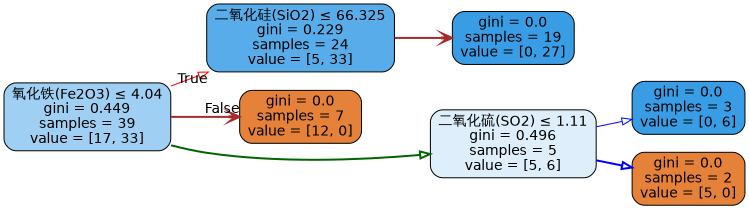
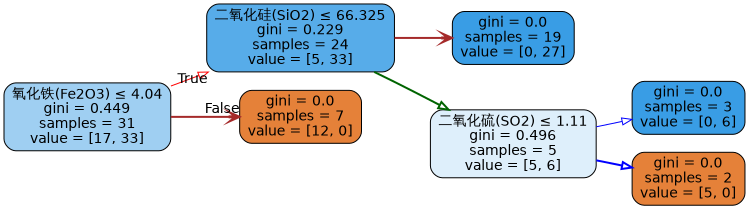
node "氧化铁(Fe2O3) ≤ 4.04": text "samples = 39" -> "samples = 31"
edge "氧化铁(Fe2O3) ≤ 4.04" -> "二氧化硫(SO2) ≤ 1.11": now "二氧化硅(SiO2) ≤ 66.325" -> "二氧化硫(SO2) ≤ 1.11"
